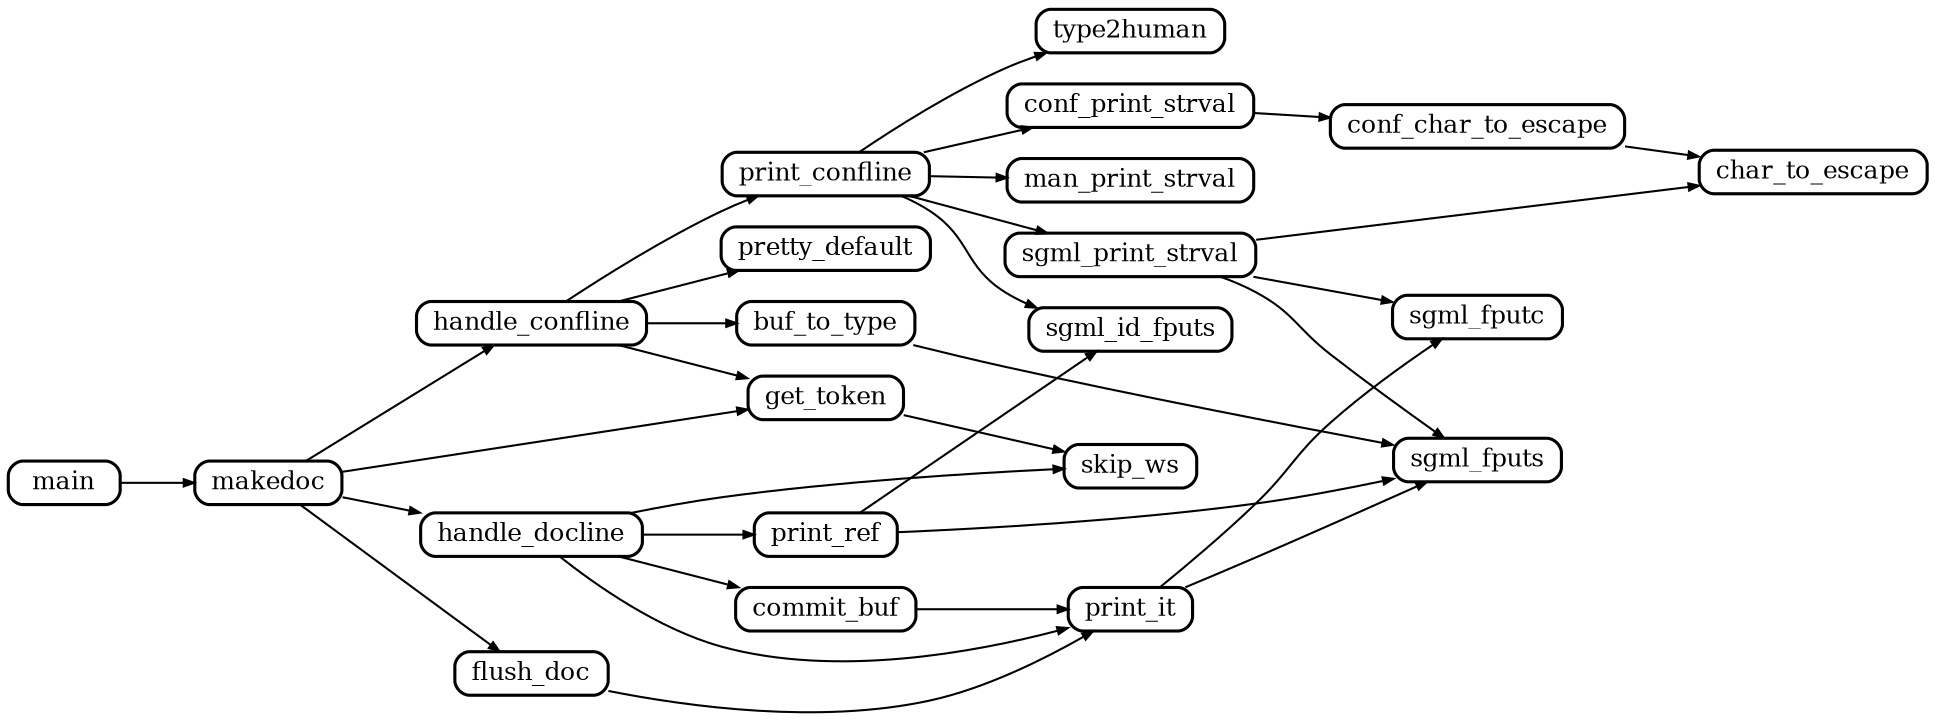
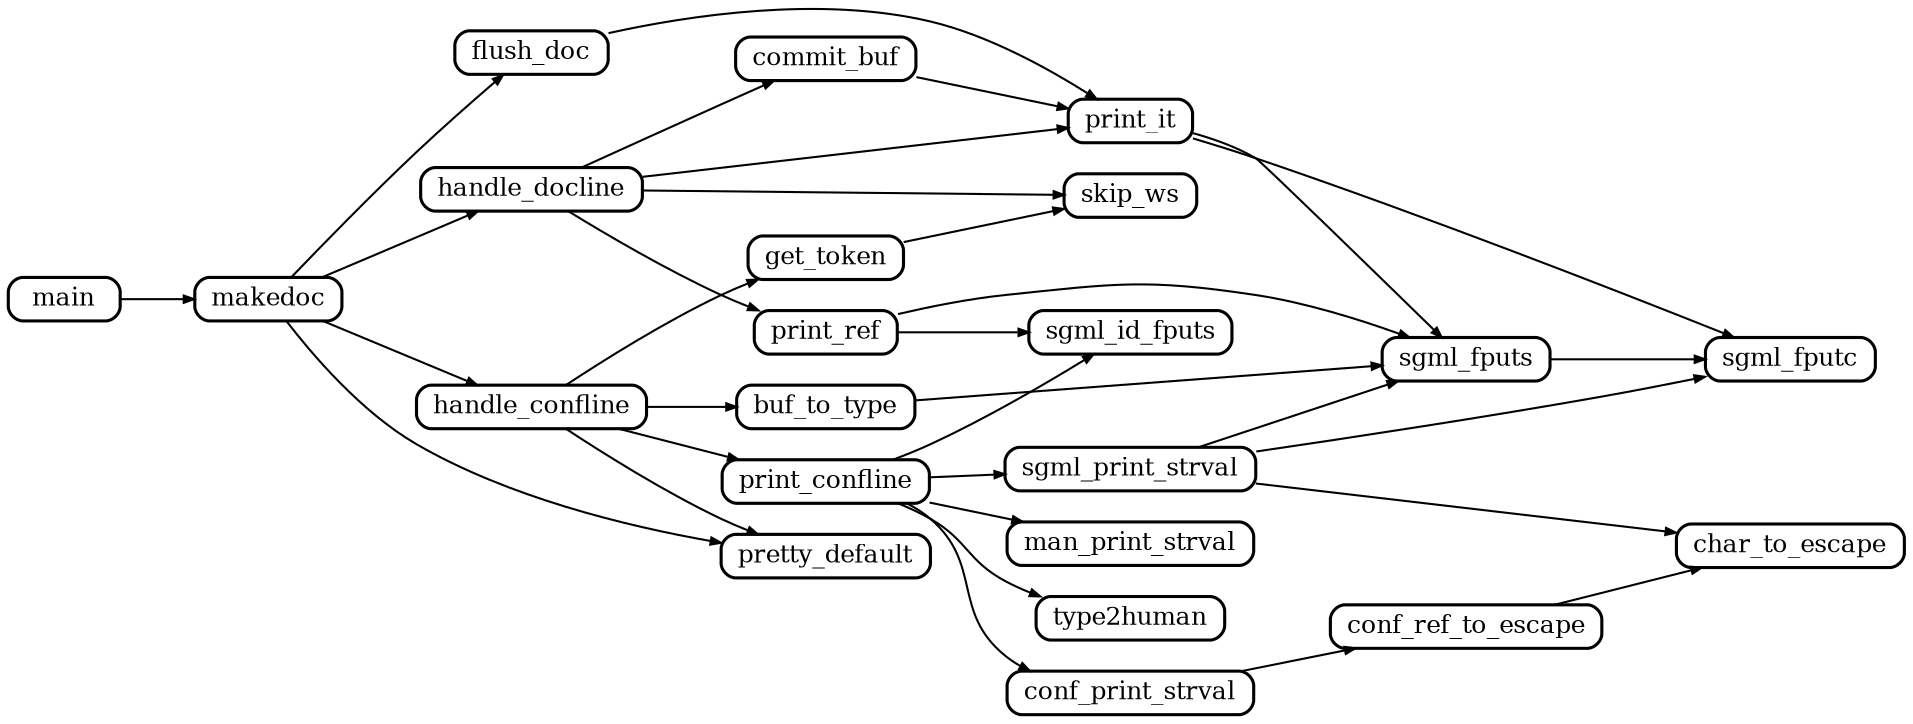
node "conf_char_to_escape": label "conf_char_to_escape" -> "conf_ref_to_escape"
edge "sgml_fputs" -> "sgml_fputc": added
edge "makedoc" -> "get_token": now "makedoc" -> "pretty_default"
